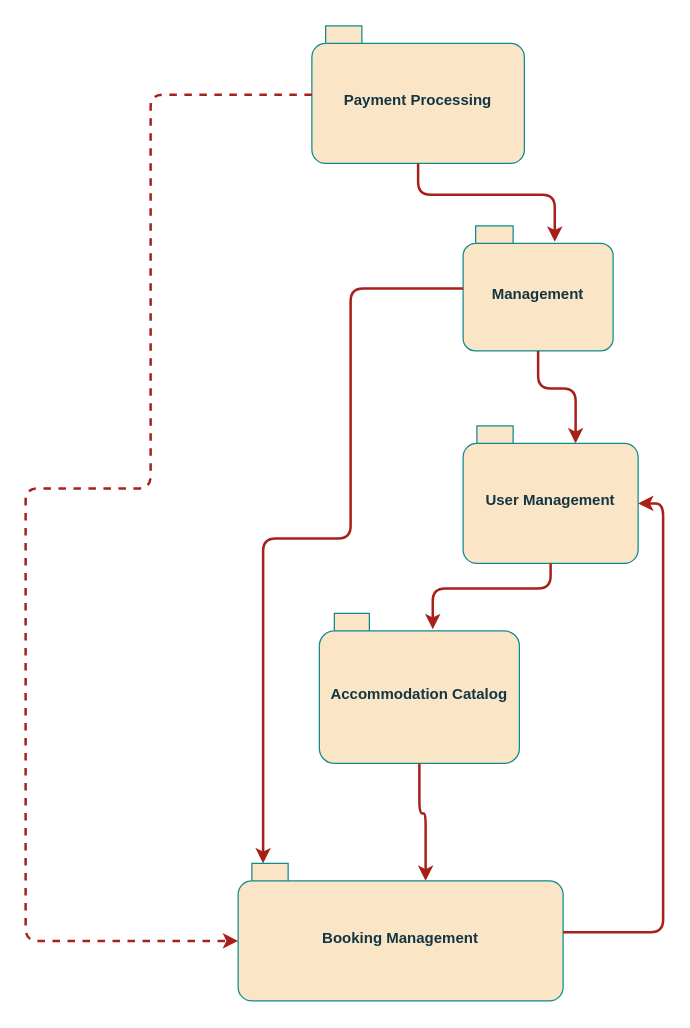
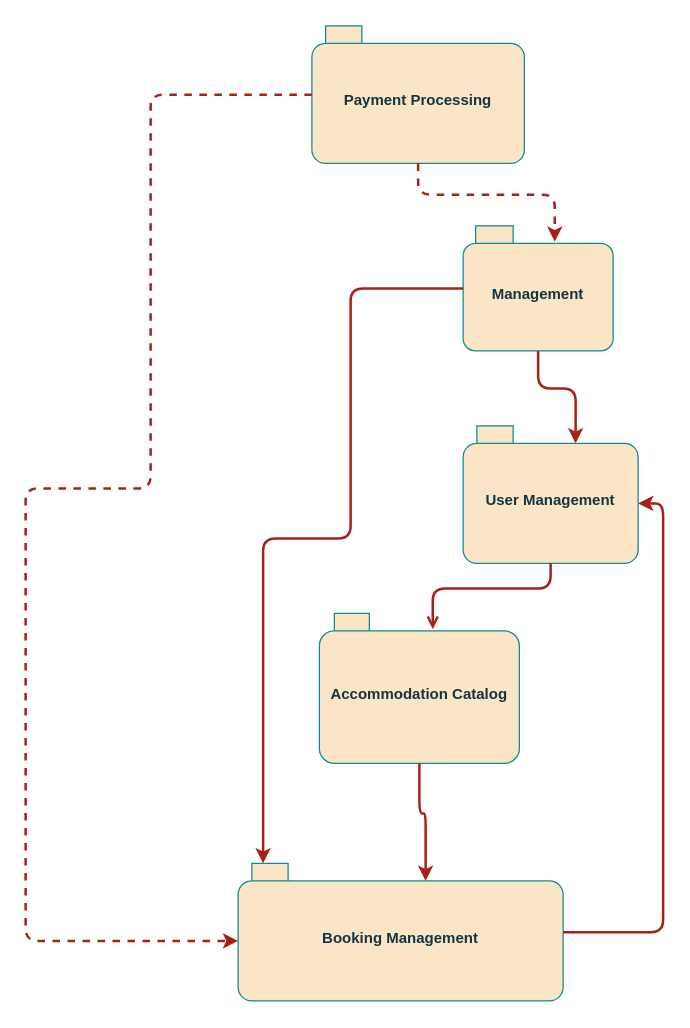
edge "Payment Processing" -> "Management": style solid -> dashed
edge "User Management" -> "Accommodation Catalog": arrowhead classic -> open
